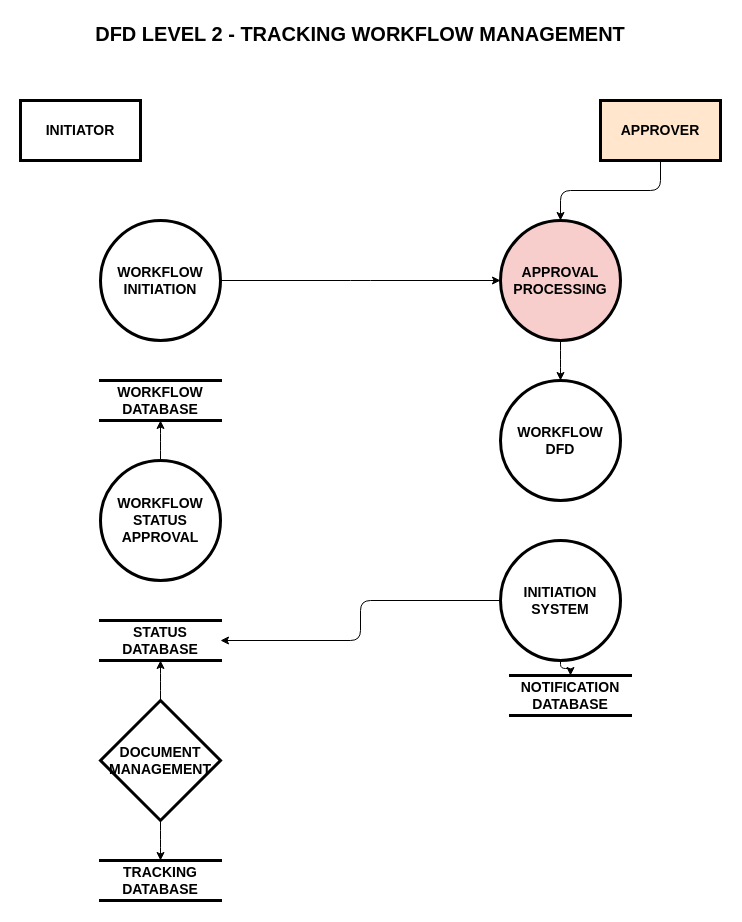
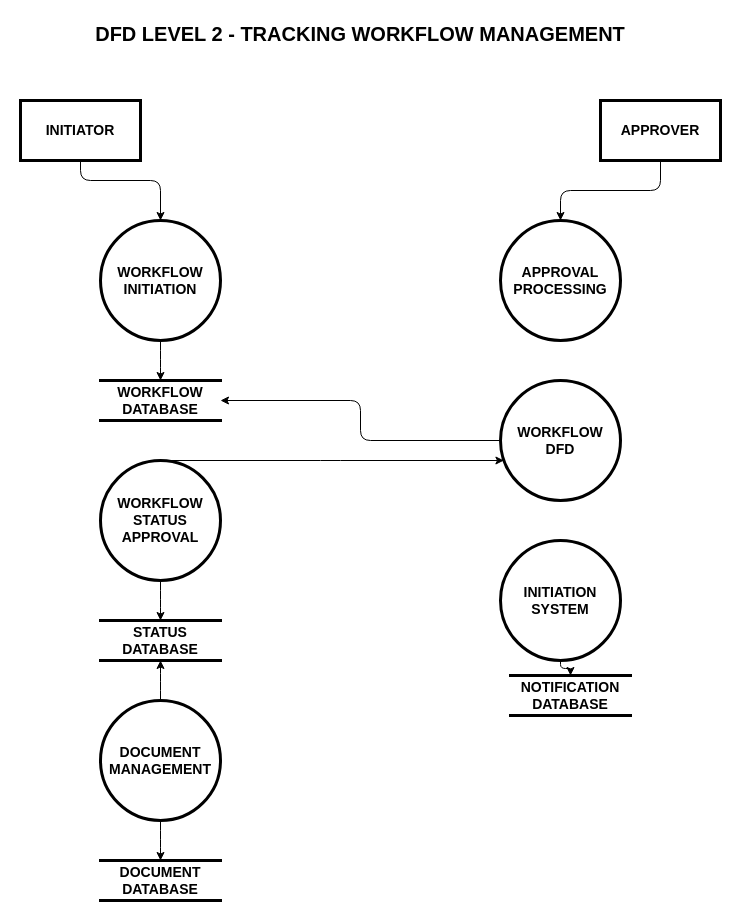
node "APPROVER": fillcolor #ffe6cc -> #ffffff
edge "INITIATOR" -> "WORKFLOW INITIATION": added
edge "WORKFLOW INITIATION" -> "APPROVAL PROCESSING": removed
node "APPROVAL PROCESSING": fillcolor #f8cecc -> #ffffff
edge "WORKFLOW INITIATION" -> "WORKFLOW DATABASE": added
edge "APPROVAL PROCESSING" -> "WORKFLOW DFD": removed
edge "WORKFLOW DFD" -> "WORKFLOW DATABASE": added
edge "WORKFLOW STATUS APPROVAL" -> "WORKFLOW DATABASE": now "WORKFLOW STATUS APPROVAL" -> "WORKFLOW DFD"
edge "WORKFLOW STATUS APPROVAL" -> "STATUS DATABASE": added
edge "INITIATION SYSTEM" -> "STATUS DATABASE": removed
node "DOCUMENT MANAGEMENT": shape diamond -> ellipse
node "TRACKING DATABASE": label "TRACKING DATABASE" -> "DOCUMENT DATABASE"
